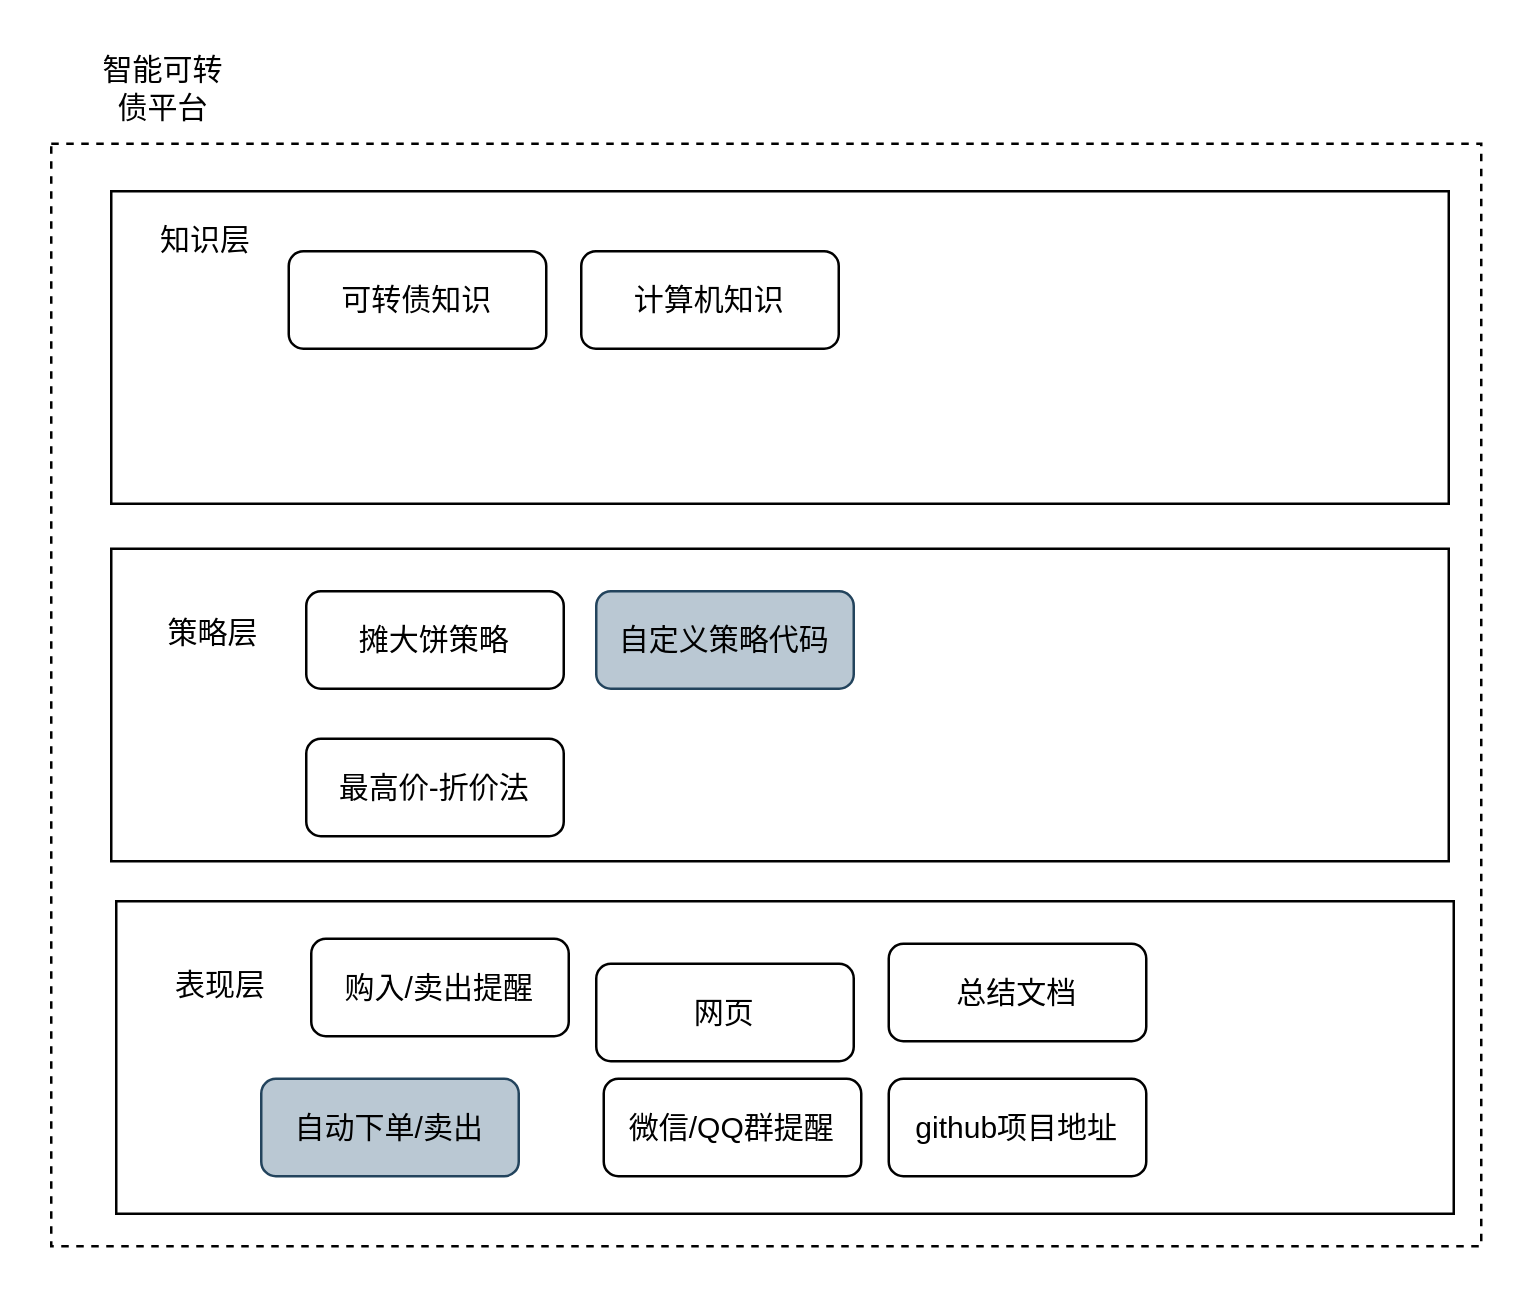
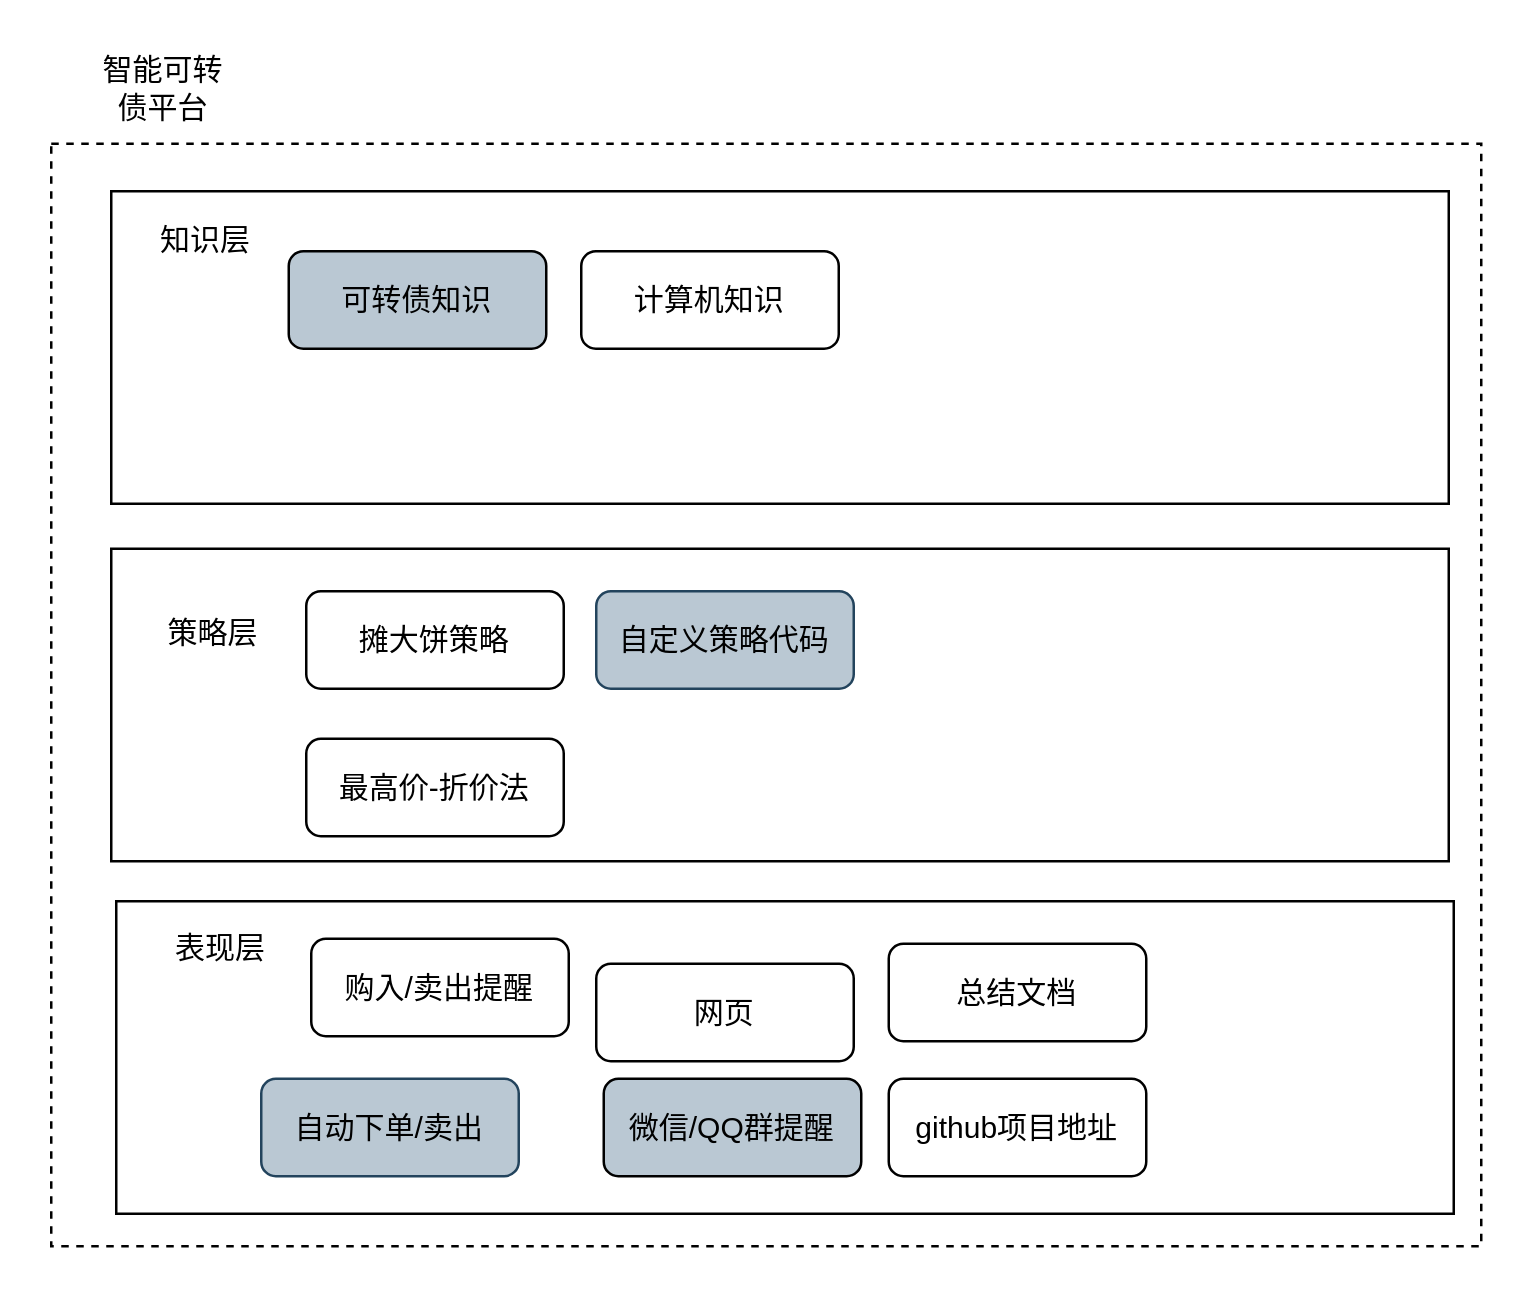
node "可转债知识": fillcolor #ffffff -> #bac8d3
node "表现层": moved (221, 986) -> (221, 949)
node "微信/QQ群提醒": fillcolor #ffffff -> #bac8d3
